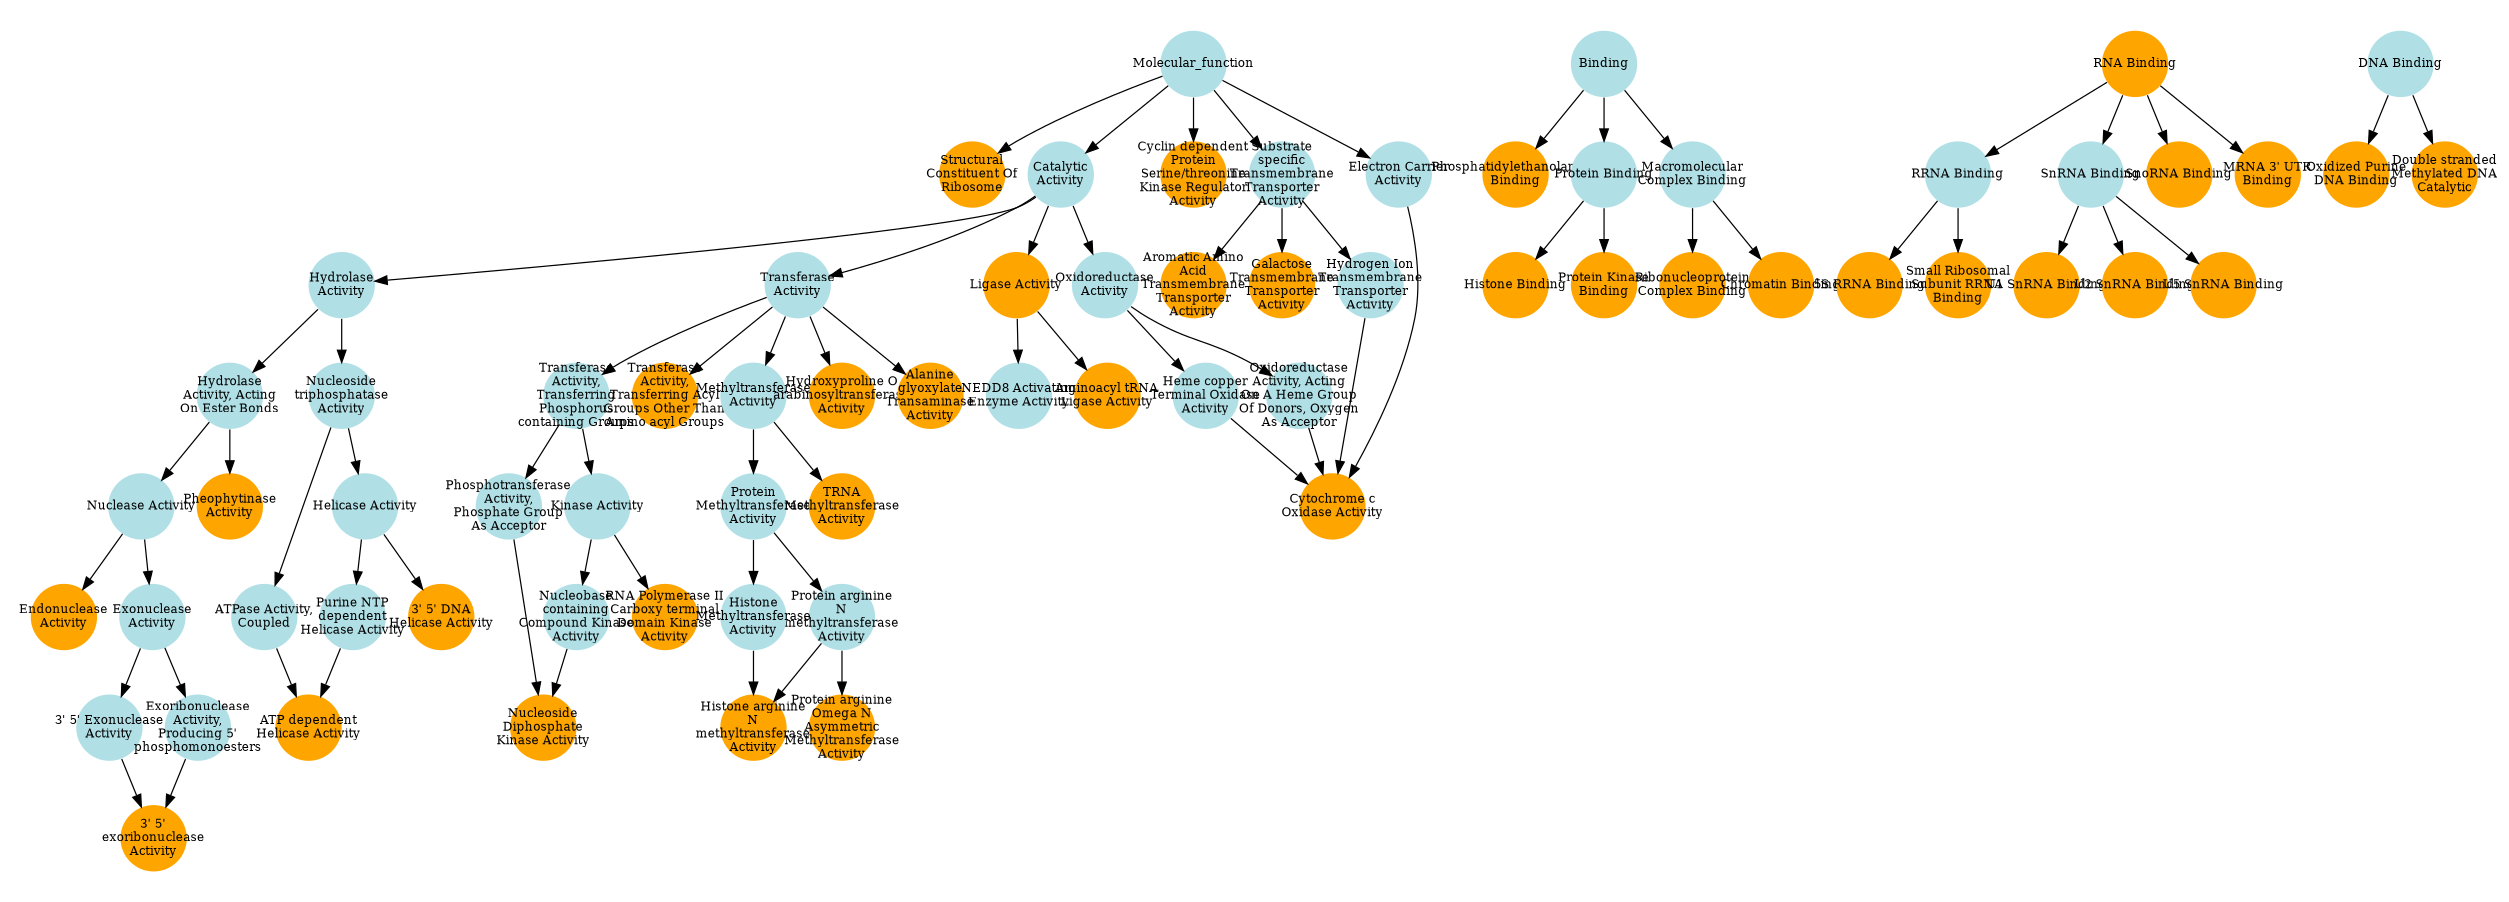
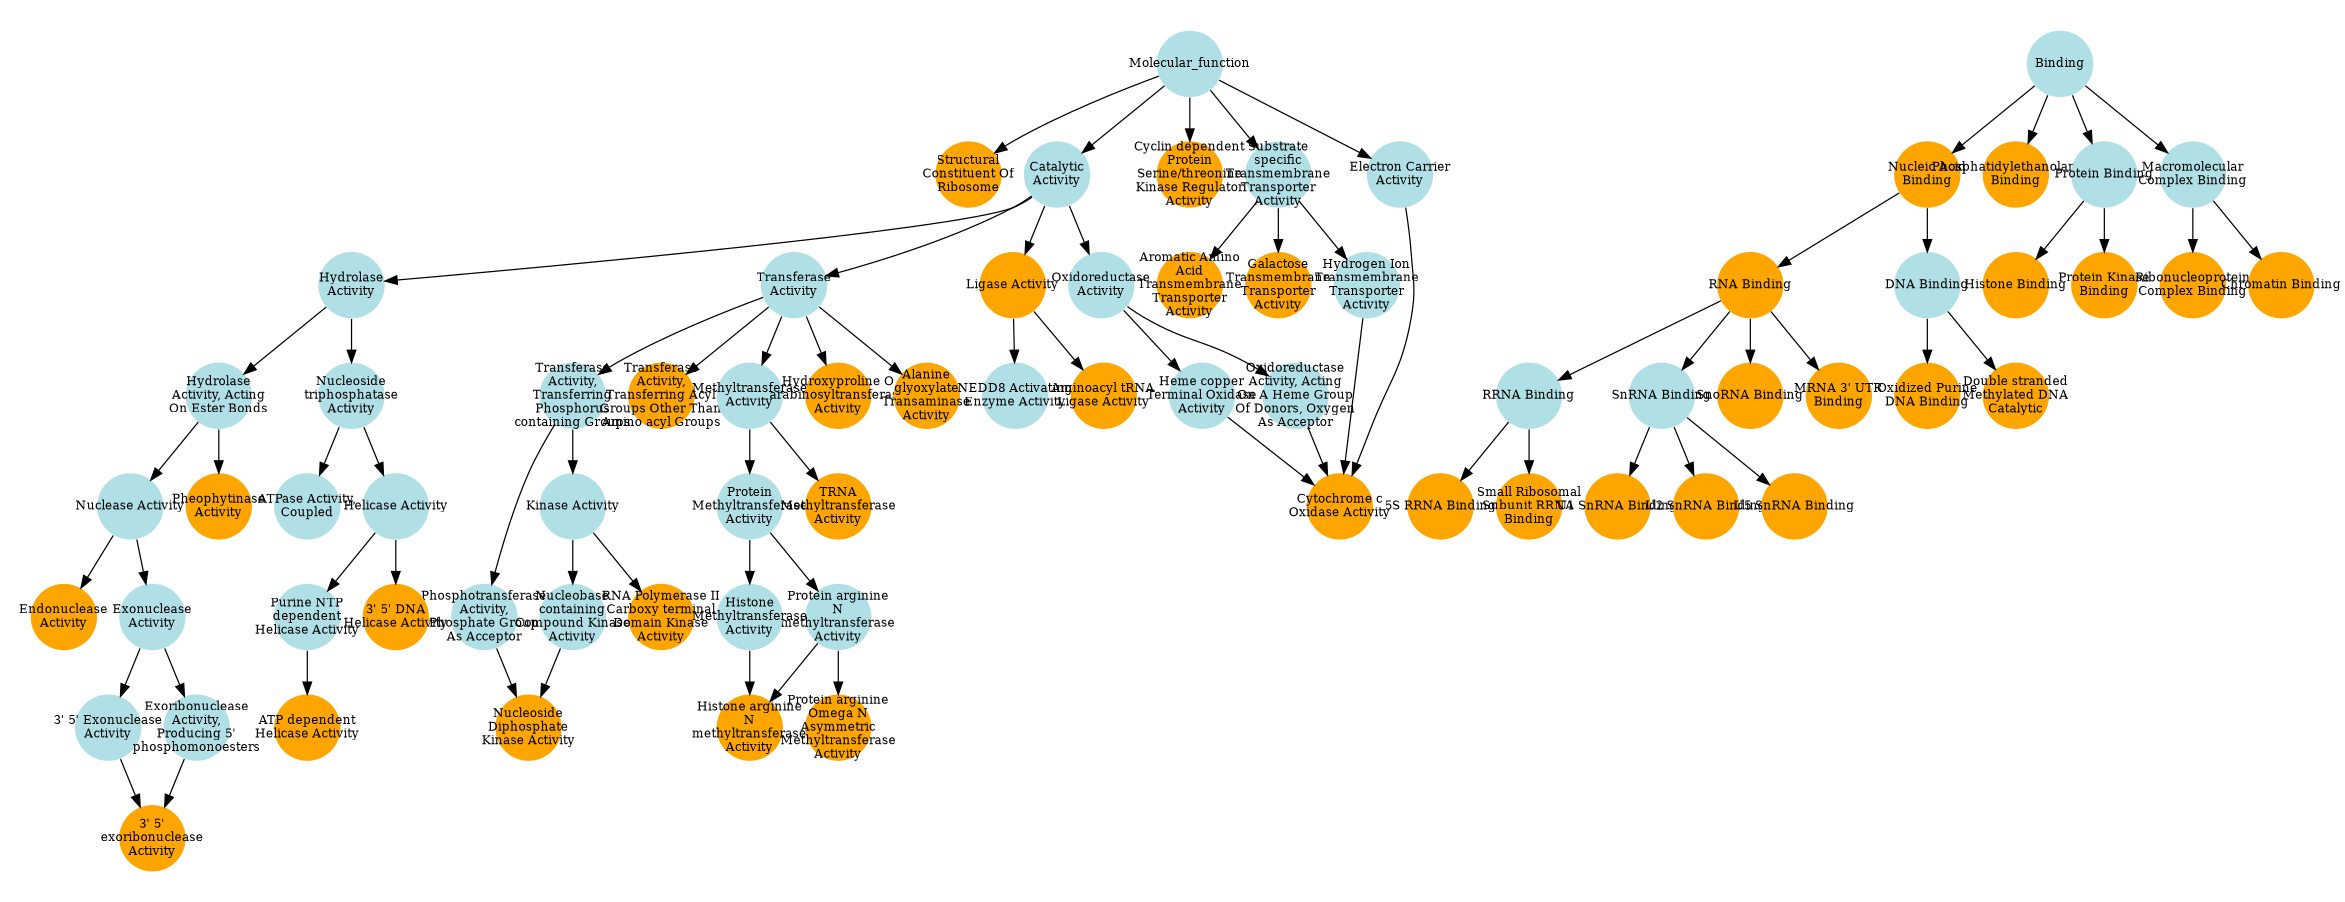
node "Nucleic Acid Binding": added
edge "ATPase Activity, Coupled" -> "ATP dependent Helicase Activity": removed
